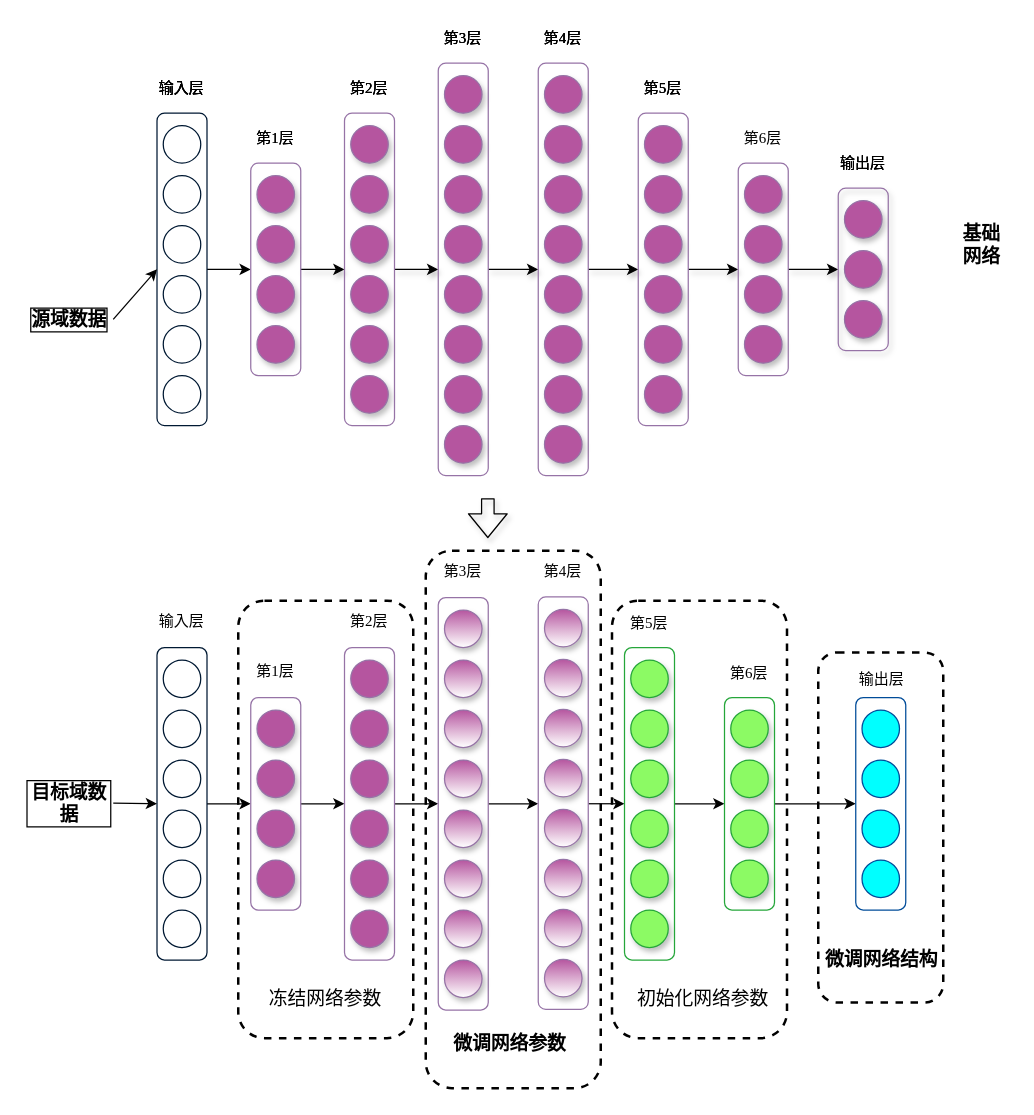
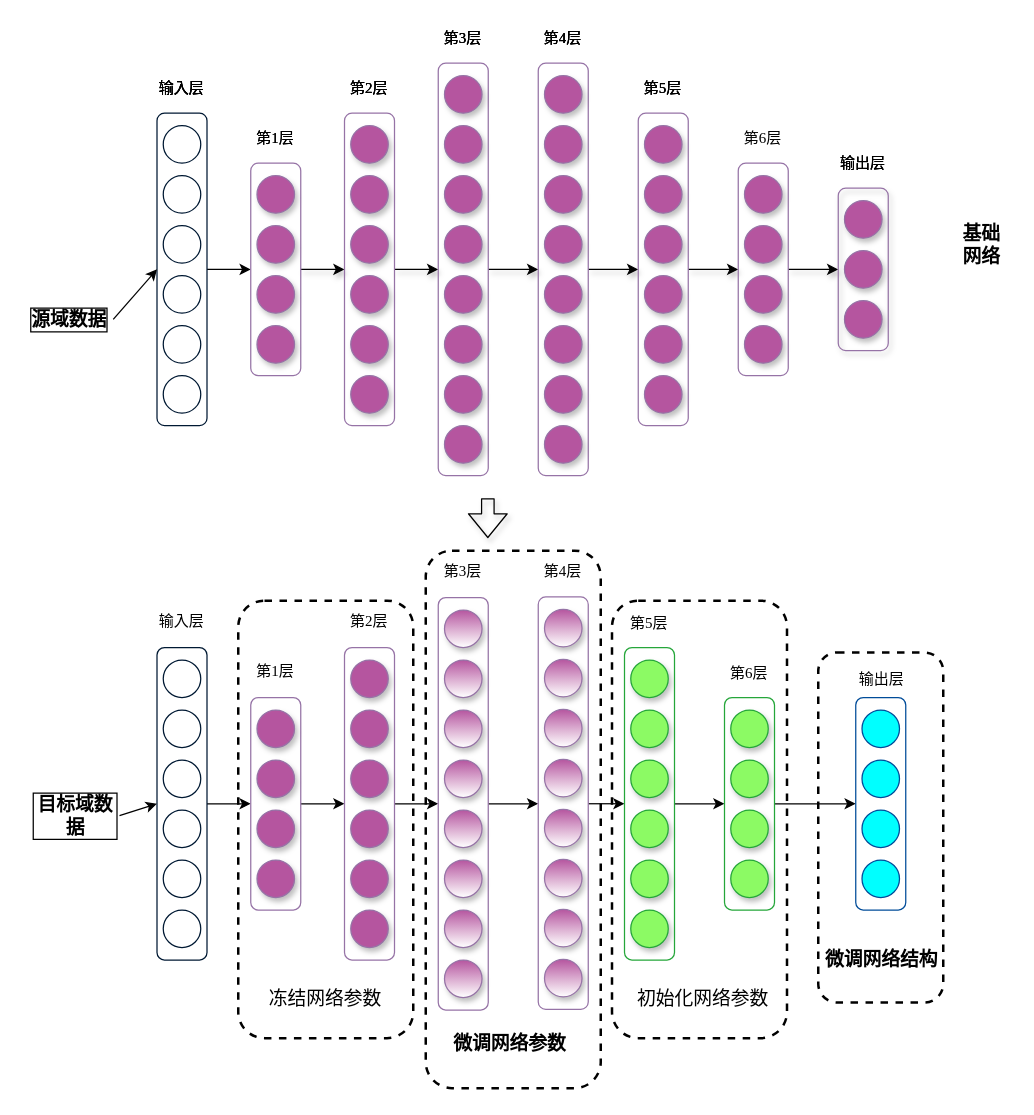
node "目标域数据": moved (69, 803) -> (76, 816)
